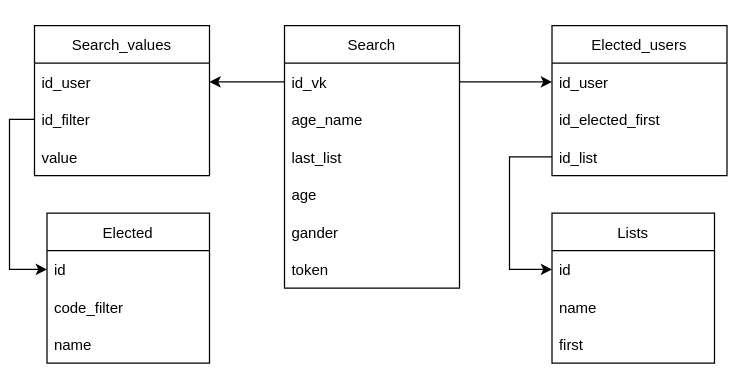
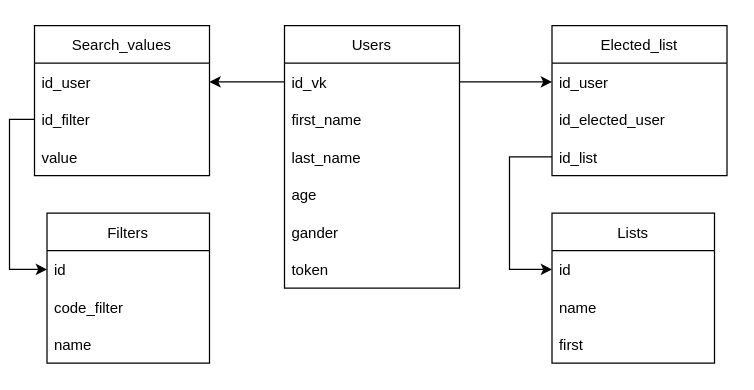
node "Search": label "Search" -> "Users"
node "Elected_users": label "Elected_users" -> "Elected_list"
node "age_name": label "age_name" -> "first_name"
node "id_elected_first": label "id_elected_first" -> "id_elected_user"
node "last_list": label "last_list" -> "last_name"
node "Elected": label "Elected" -> "Filters"
